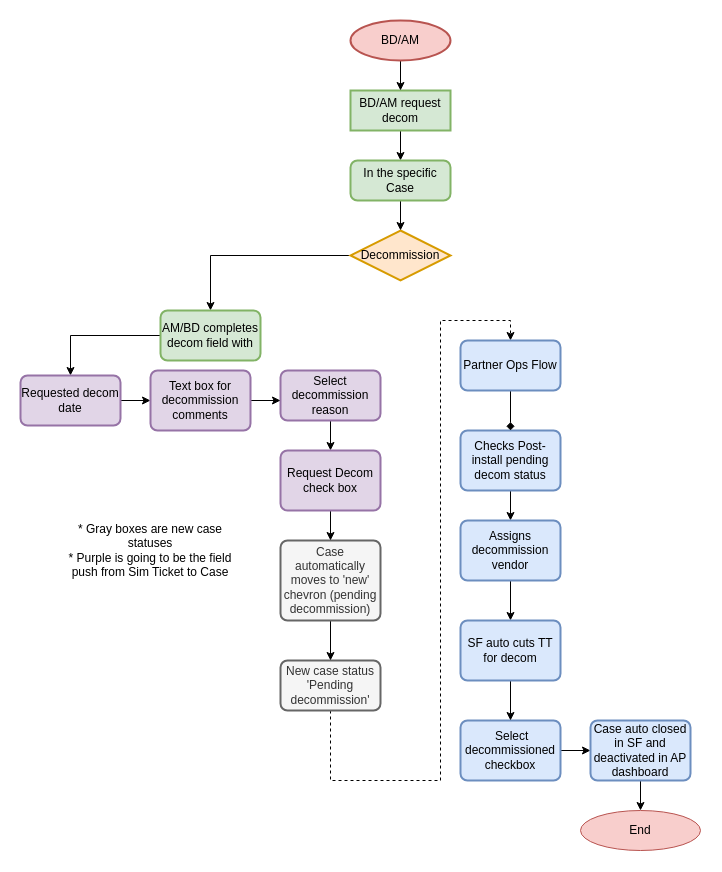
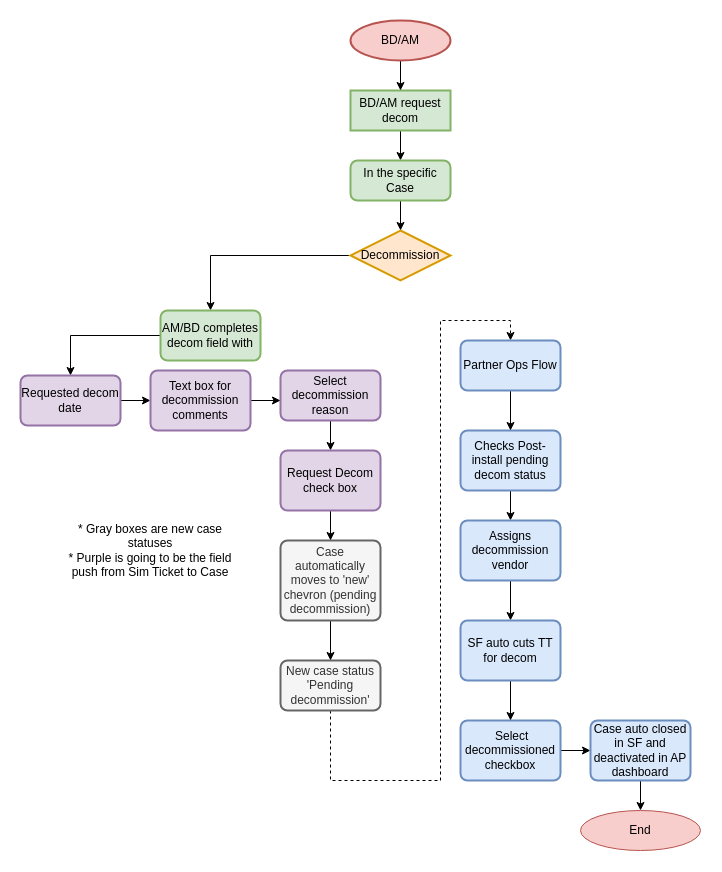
edge "Partner Ops Flow" -> "Checks Post-install pending decom status": arrowhead diamond -> classic
